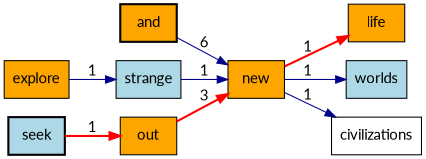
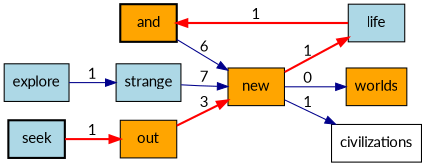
edge "life" -> "and": added, label "1"
node "life": fillcolor orange -> lightblue
edge "strange" -> "new": label "1" -> "7"
edge "new" -> "worlds": label "1" -> "0"
node "explore": fillcolor orange -> lightblue
node "worlds": fillcolor lightblue -> orange
